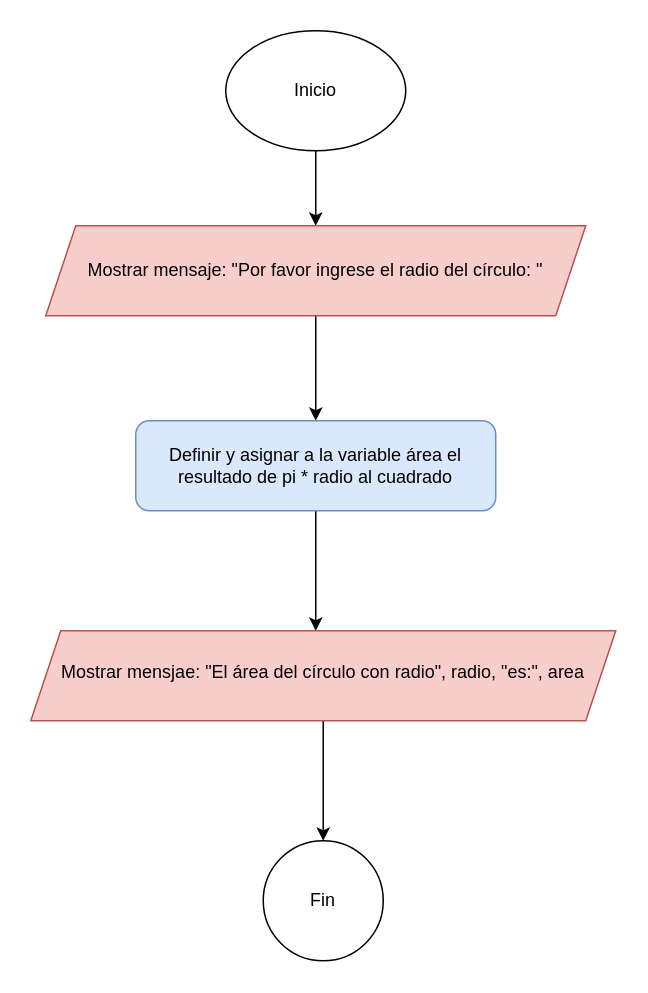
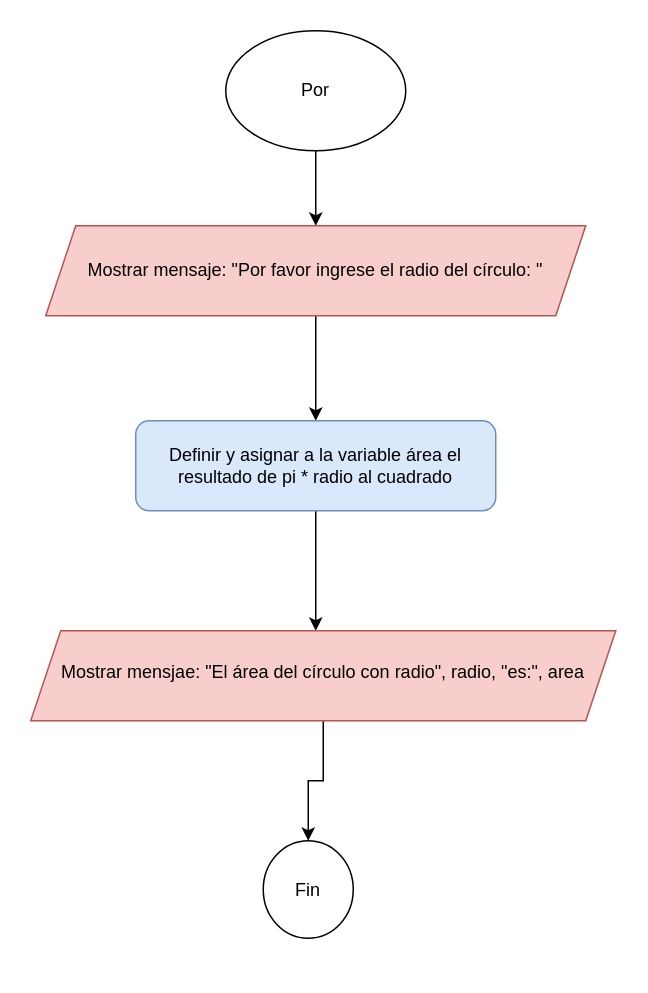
node "Inicio": label "Inicio" -> "Por"
node "Fin": size 120x120 -> 90x98
